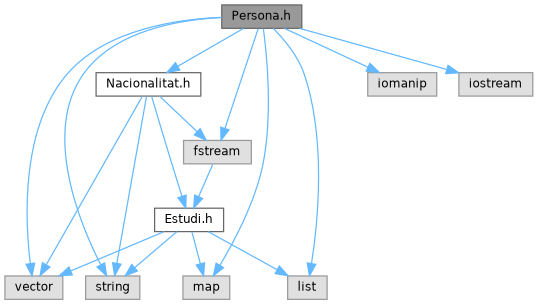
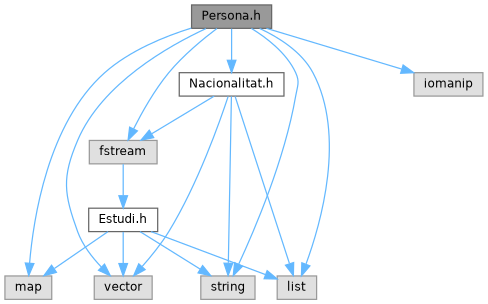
node "iostream": removed
edge "Nacionalitat.h" -> "Estudi.h": now "Nacionalitat.h" -> "list"
